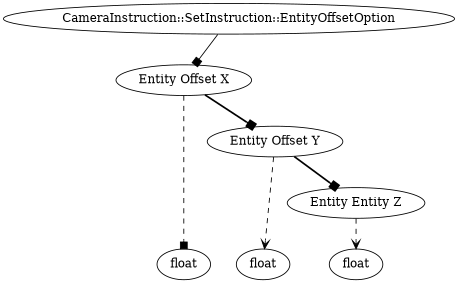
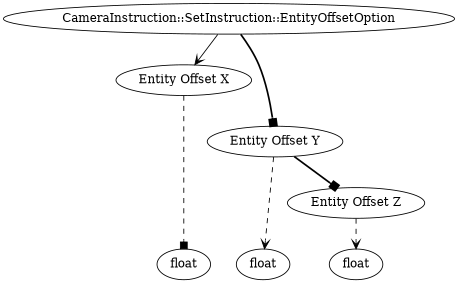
edge "CameraInstruction::SetInstruction::EntityOffsetOption" -> "Entity Offset X": arrowhead box -> vee
edge "Entity Offset X" -> "Entity Offset Y": now "CameraInstruction::SetInstruction::EntityOffsetOption" -> "Entity Offset Y"
node "Entity Entity Z": label "Entity Entity Z" -> "Entity Offset Z"
